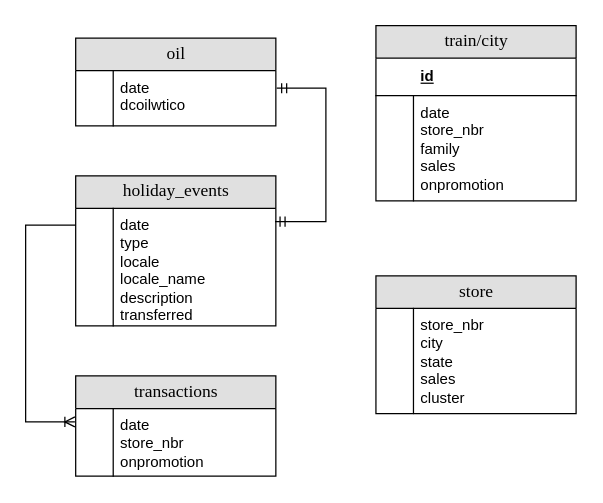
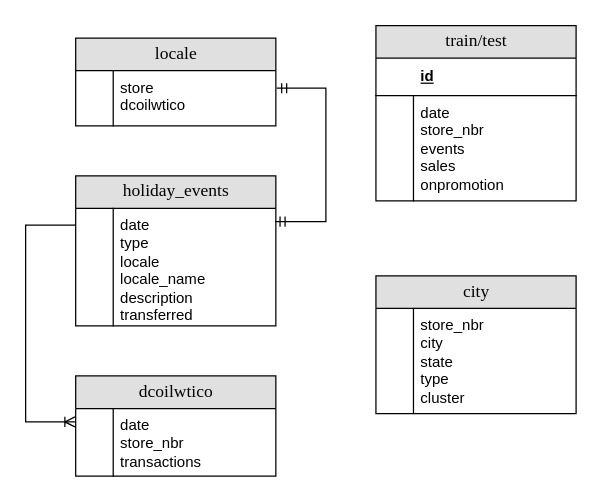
node "train/city": label "train/city" -> "train/test"
node "oil": label "oil" -> "locale"
node "date dcoilwtico": label "date dcoilwtico" -> "store dcoilwtico"
node "date store_nbr family sales onpromotion": label "date store_nbr family sales onpromotion" -> "date store_nbr events sales onpromotion"
node "store": label "store" -> "city"
node "store_nbr city state sales cluster": label "store_nbr city state sales cluster" -> "store_nbr city state type cluster"
node "transactions": label "transactions" -> "dcoilwtico"
node "date store_nbr onpromotion": label "date store_nbr onpromotion" -> "date store_nbr transactions"
